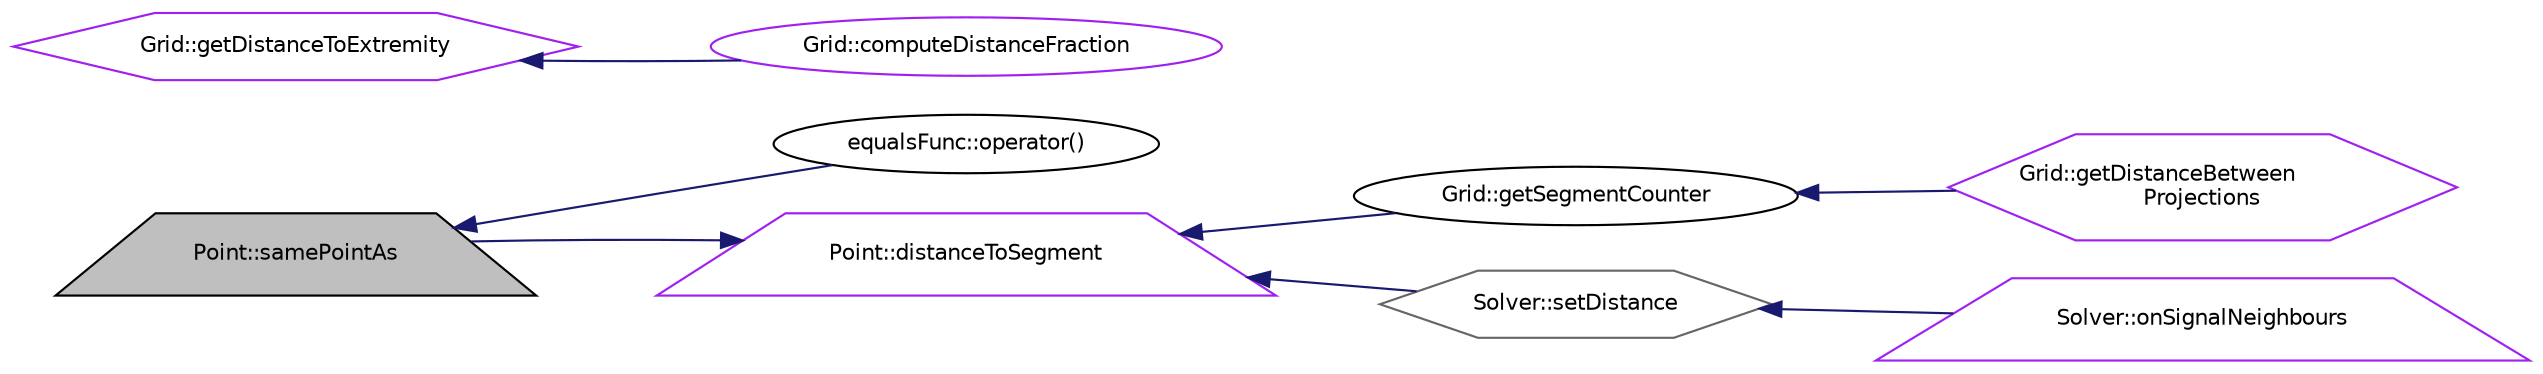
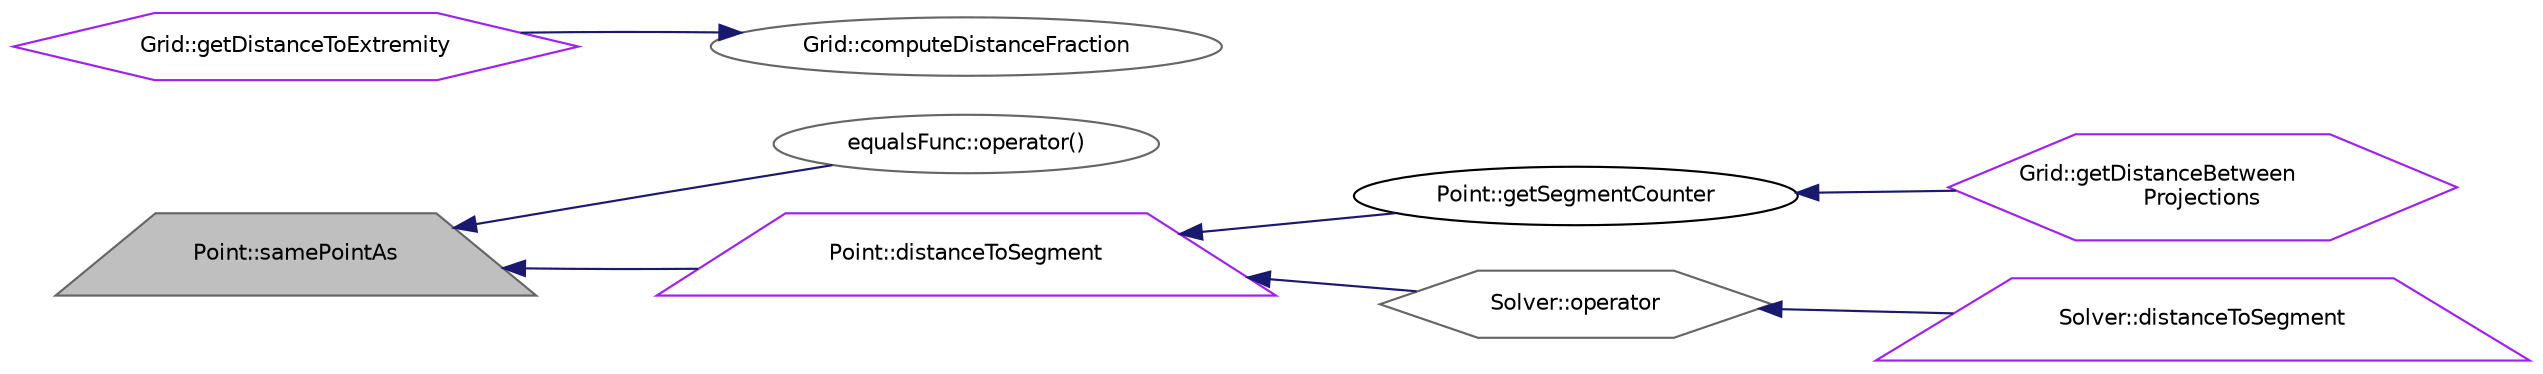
node "Grid::computeDistanceFraction": color purple -> gray40
edge "Grid::computeDistanceFraction" -> "Grid::getDistanceToExtremity": reversed
node "equalsFunc::operator()": color black -> gray40
node "Grid::getSegmentCounter": label "Grid::getSegmentCounter" -> "Point::getSegmentCounter"
edge "Point::samePointAs" -> "Point::distanceToSegment": reversed
node "Point::samePointAs": color black -> gray40
node "Solver::setDistance": label "Solver::setDistance" -> "Solver::operator"
node "Solver::onSignalNeighbours": label "Solver::onSignalNeighbours" -> "Solver::distanceToSegment"
